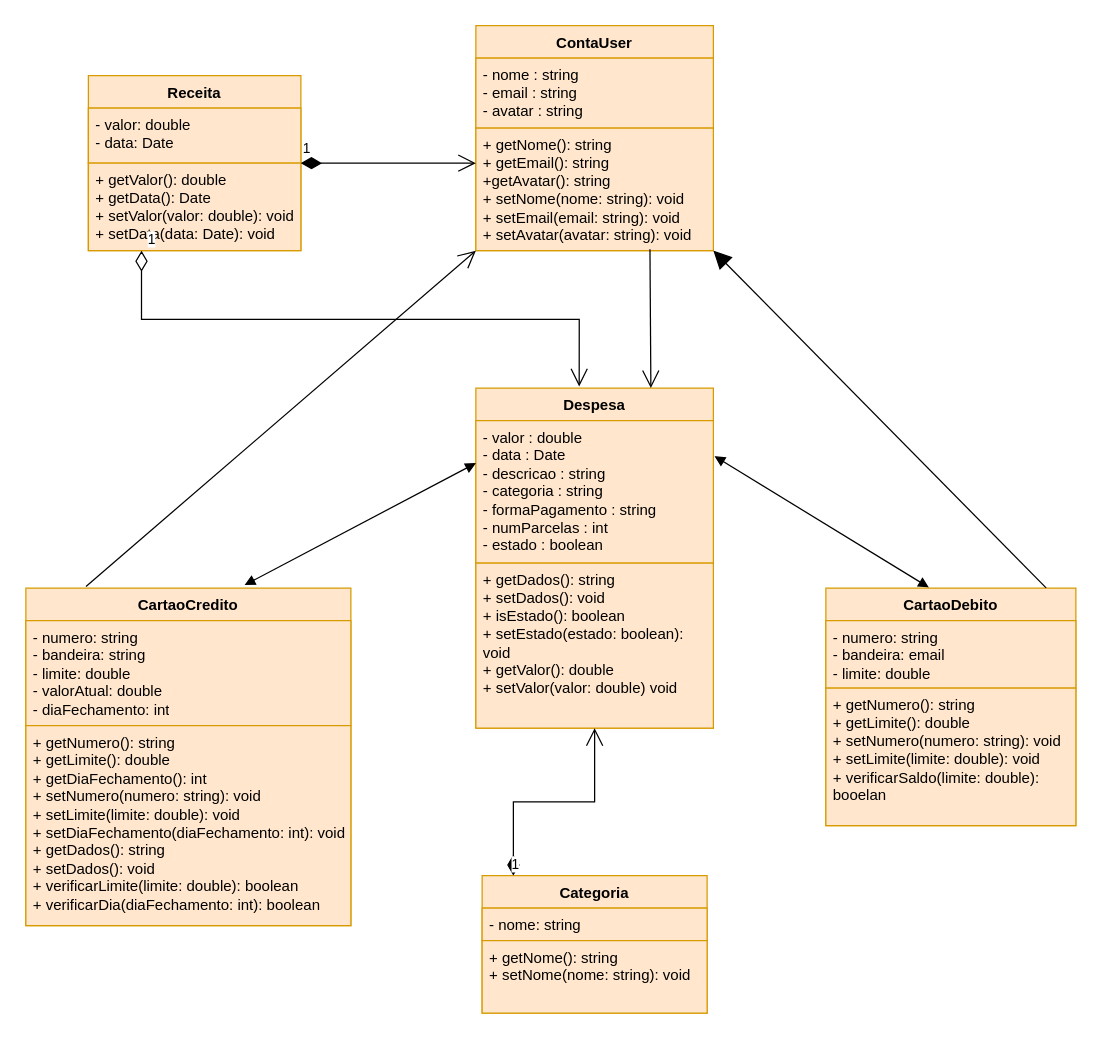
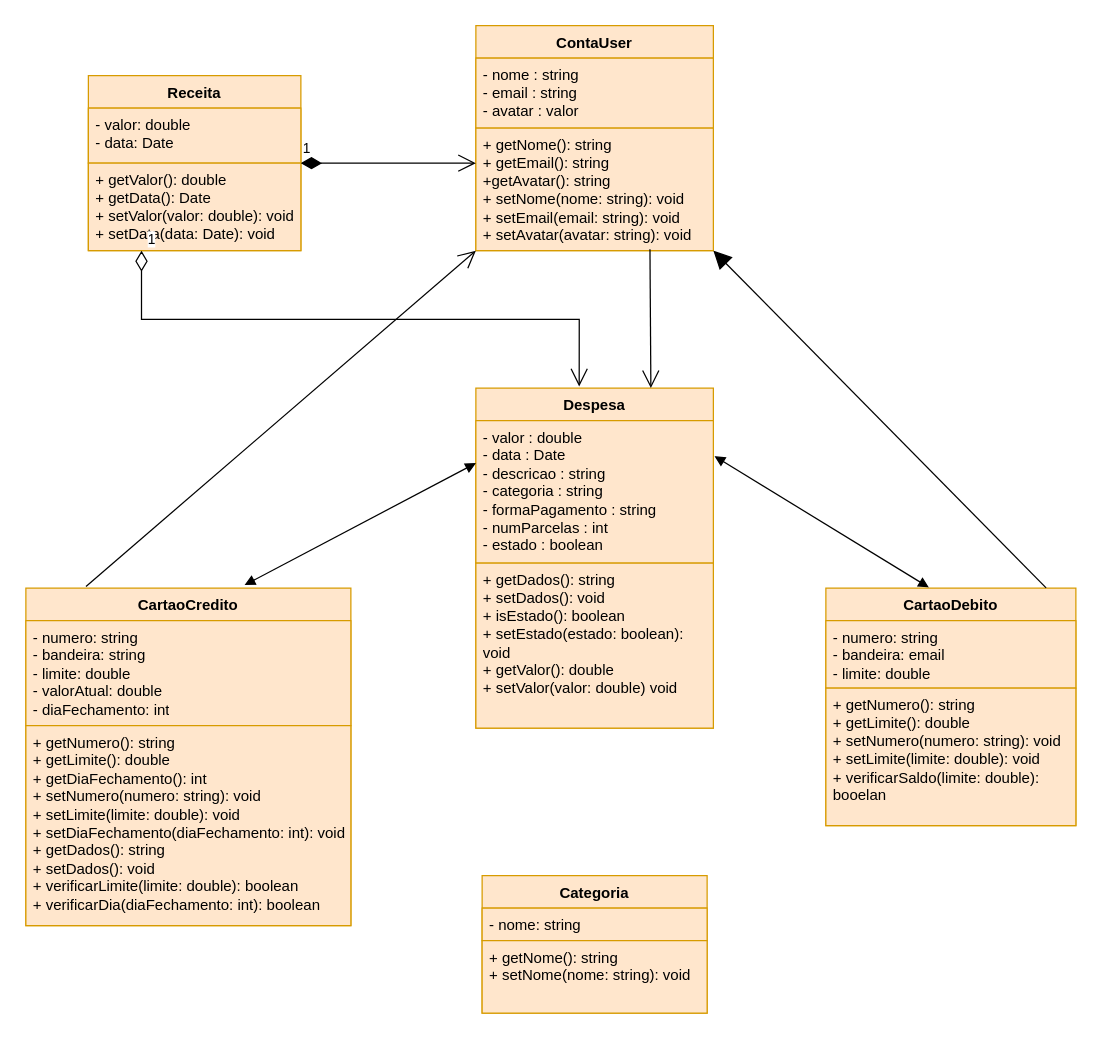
node "- nome : string- email : string- avatar : string": label "- nome : string- email : string- avatar : string" -> "- nome : string- email : string- avatar : valor"
edge "Despesa" -- "Categoria": removed, label "1"
